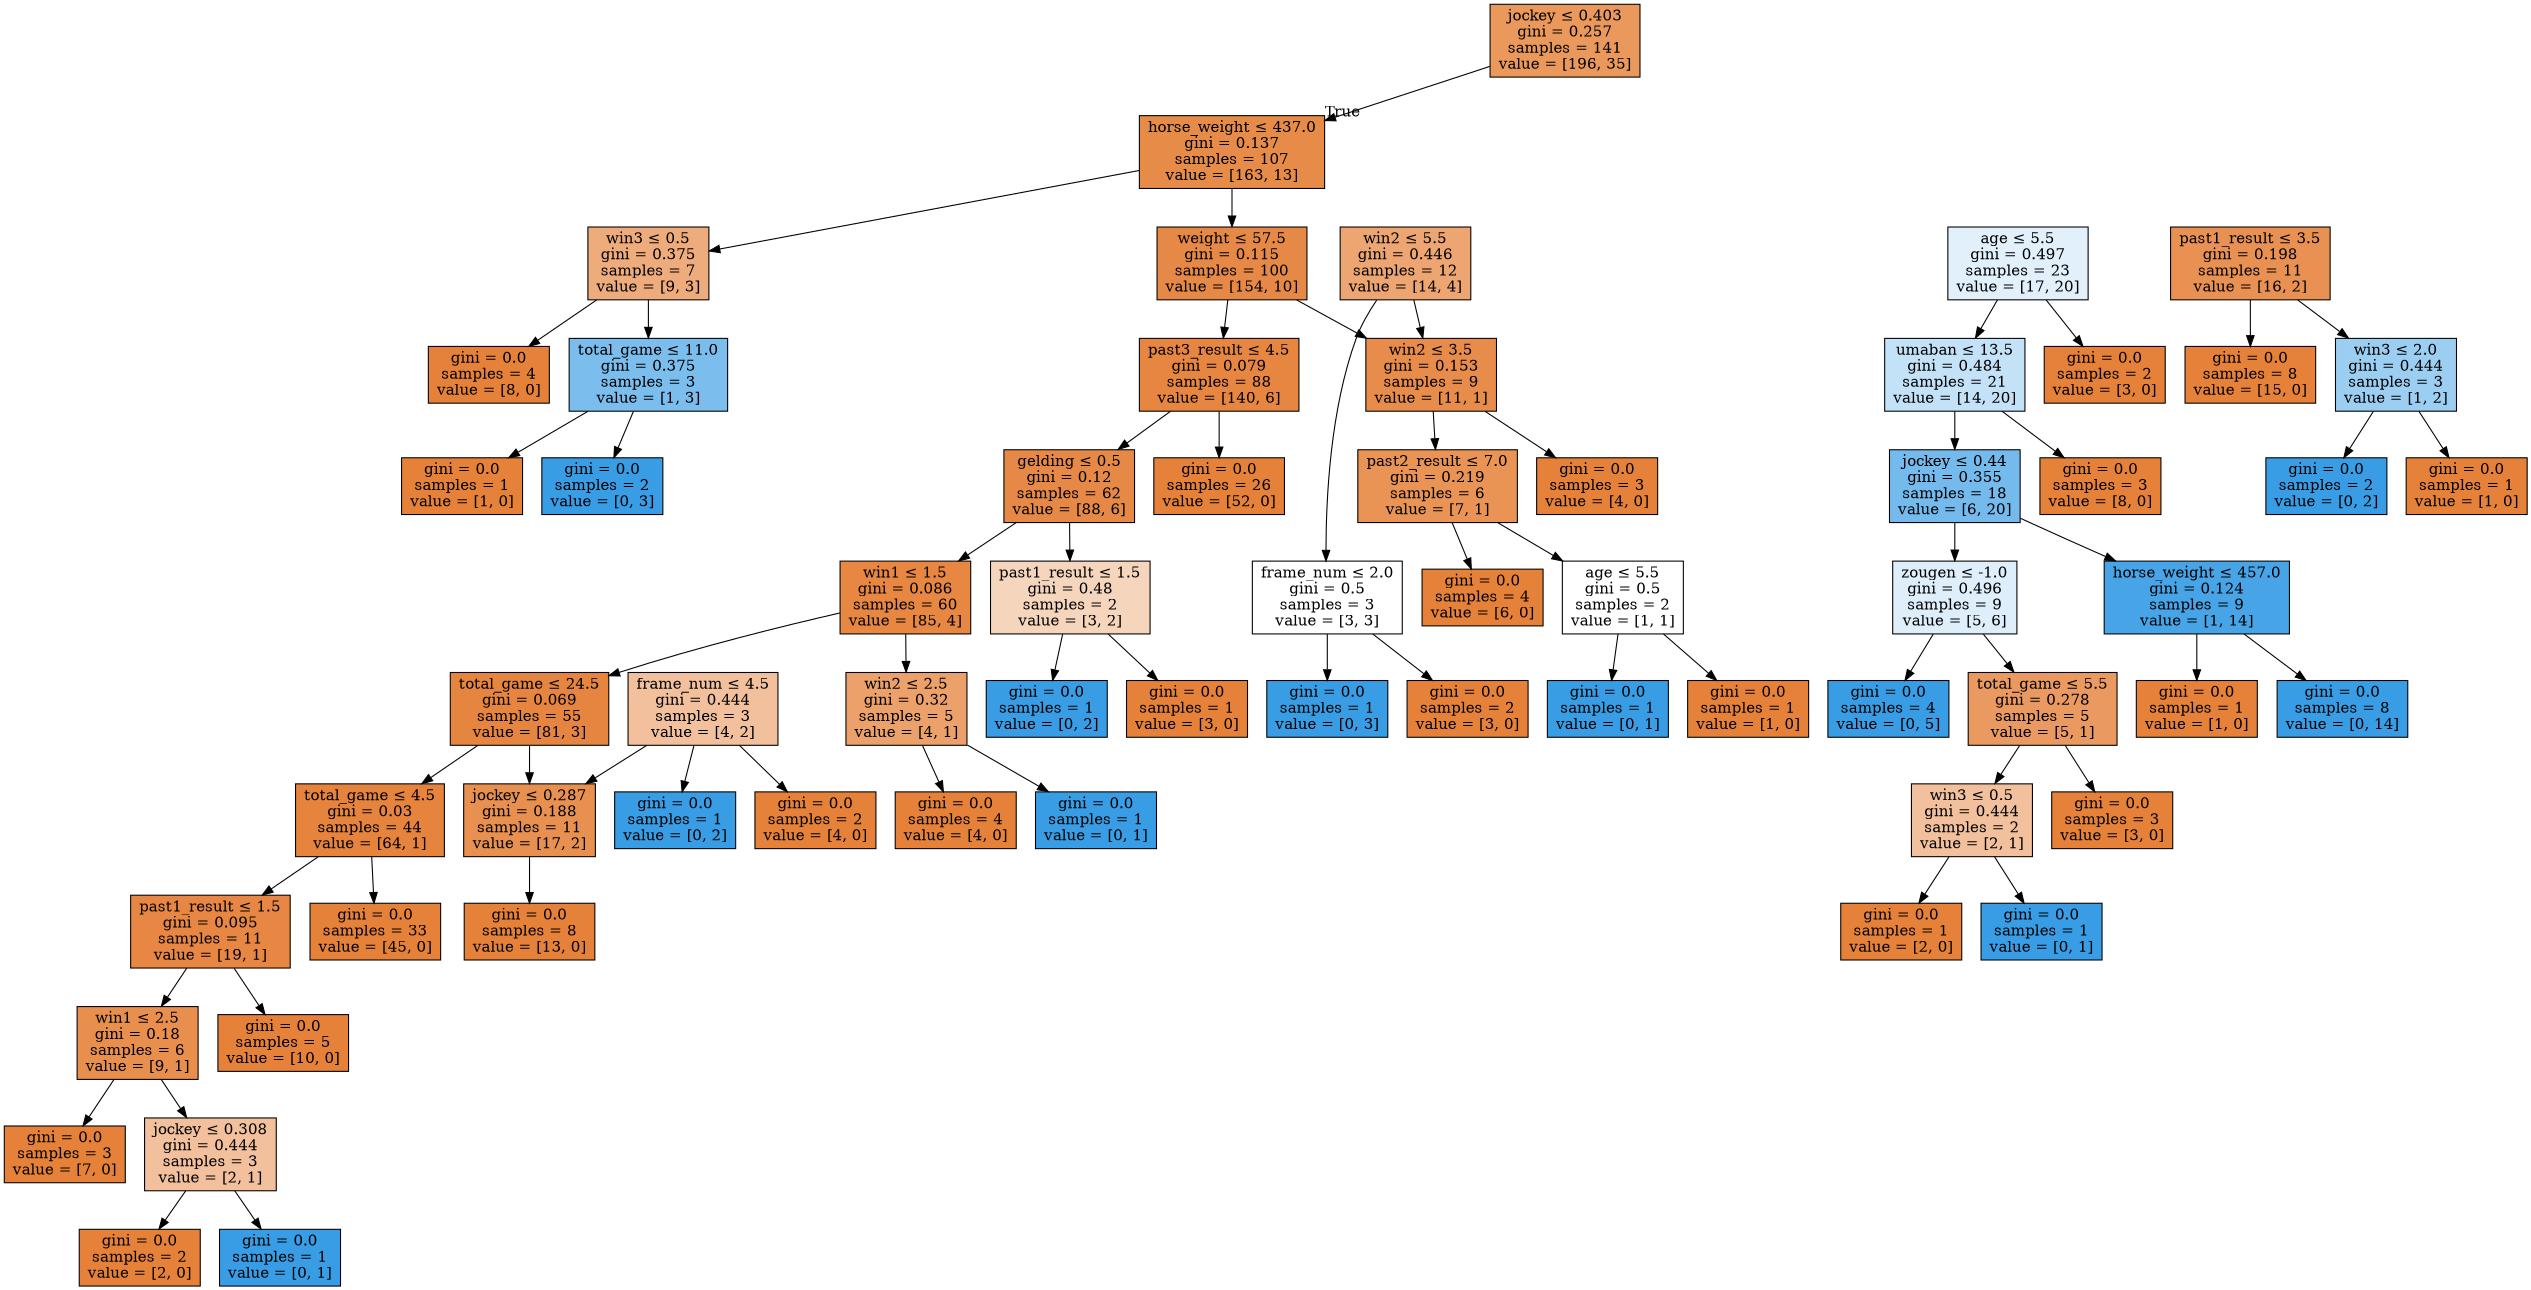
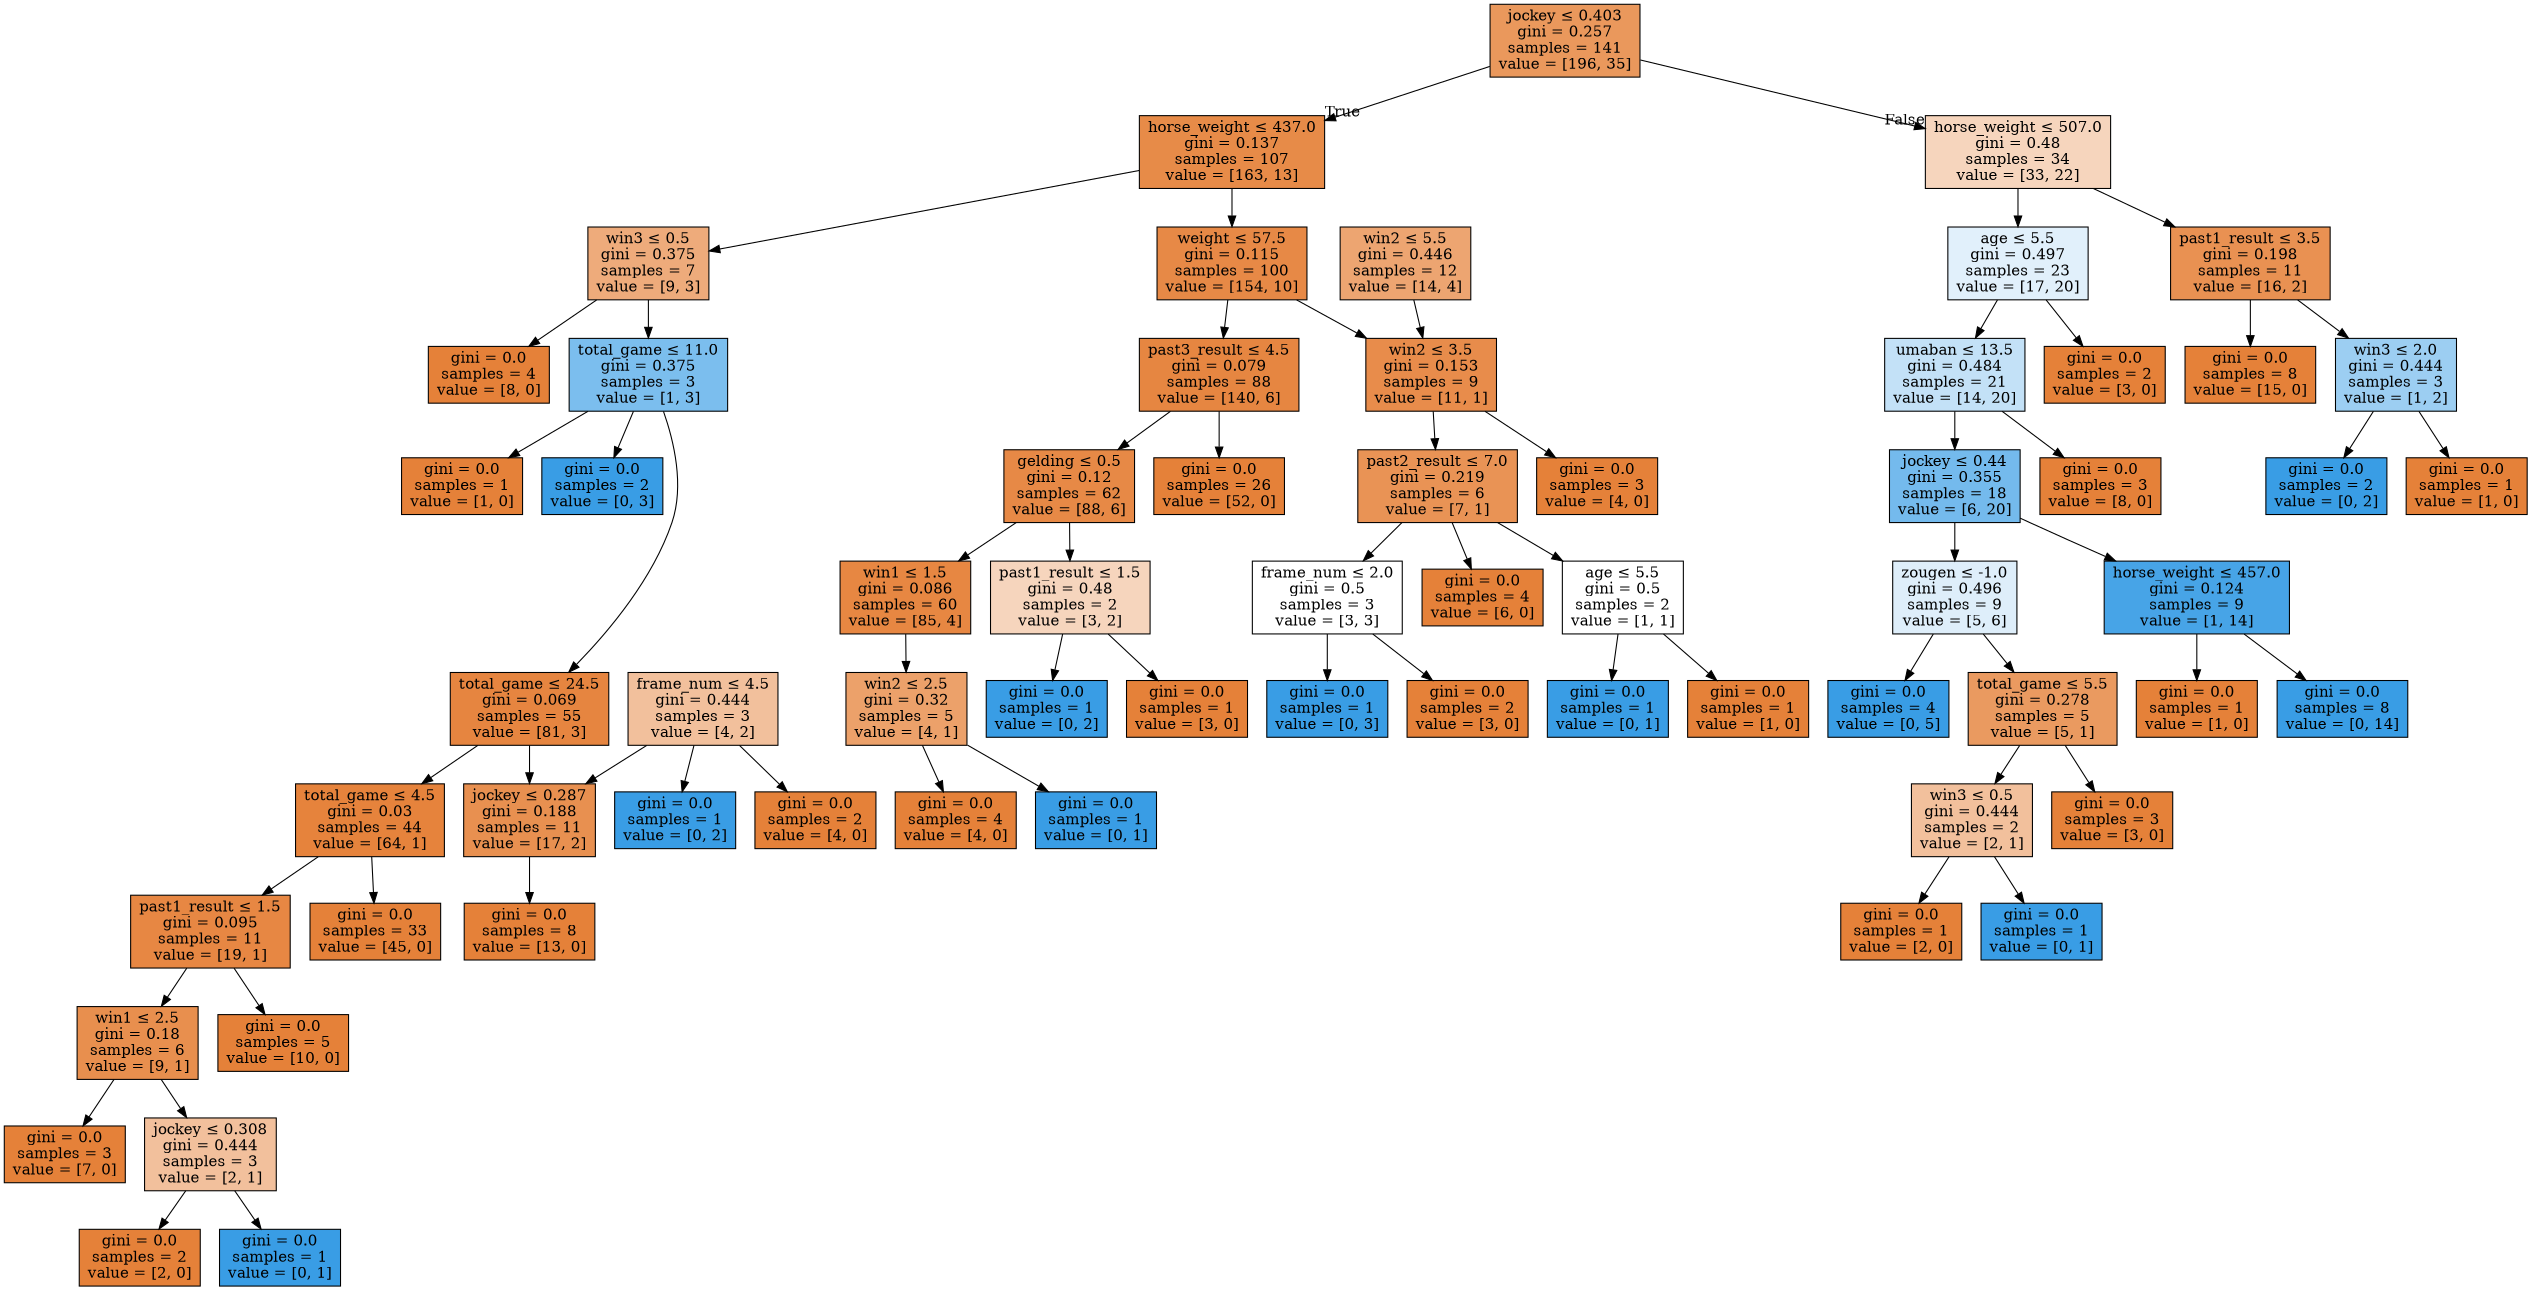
node "horse_weight ≤ 507.0": added
edge "win2 ≤ 5.5" -> "frame_num ≤ 2.0": now "past2_result ≤ 7.0" -> "frame_num ≤ 2.0"
edge "win1 ≤ 1.5" -> "total_game ≤ 24.5": now "total_game ≤ 11.0" -> "total_game ≤ 24.5"
